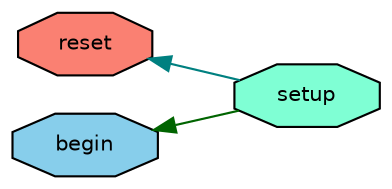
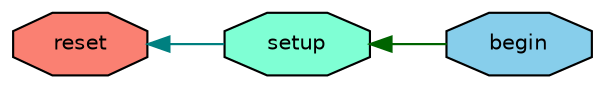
edge "setup" -> "begin": reversed
